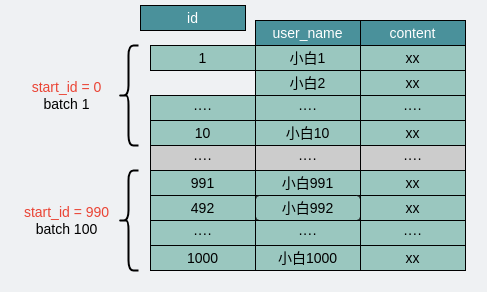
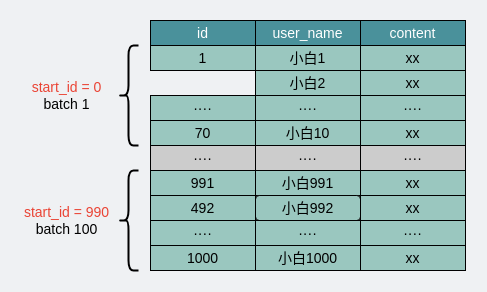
node "id": moved (193, 18) -> (203, 33)
node "10": label "10" -> "70"
